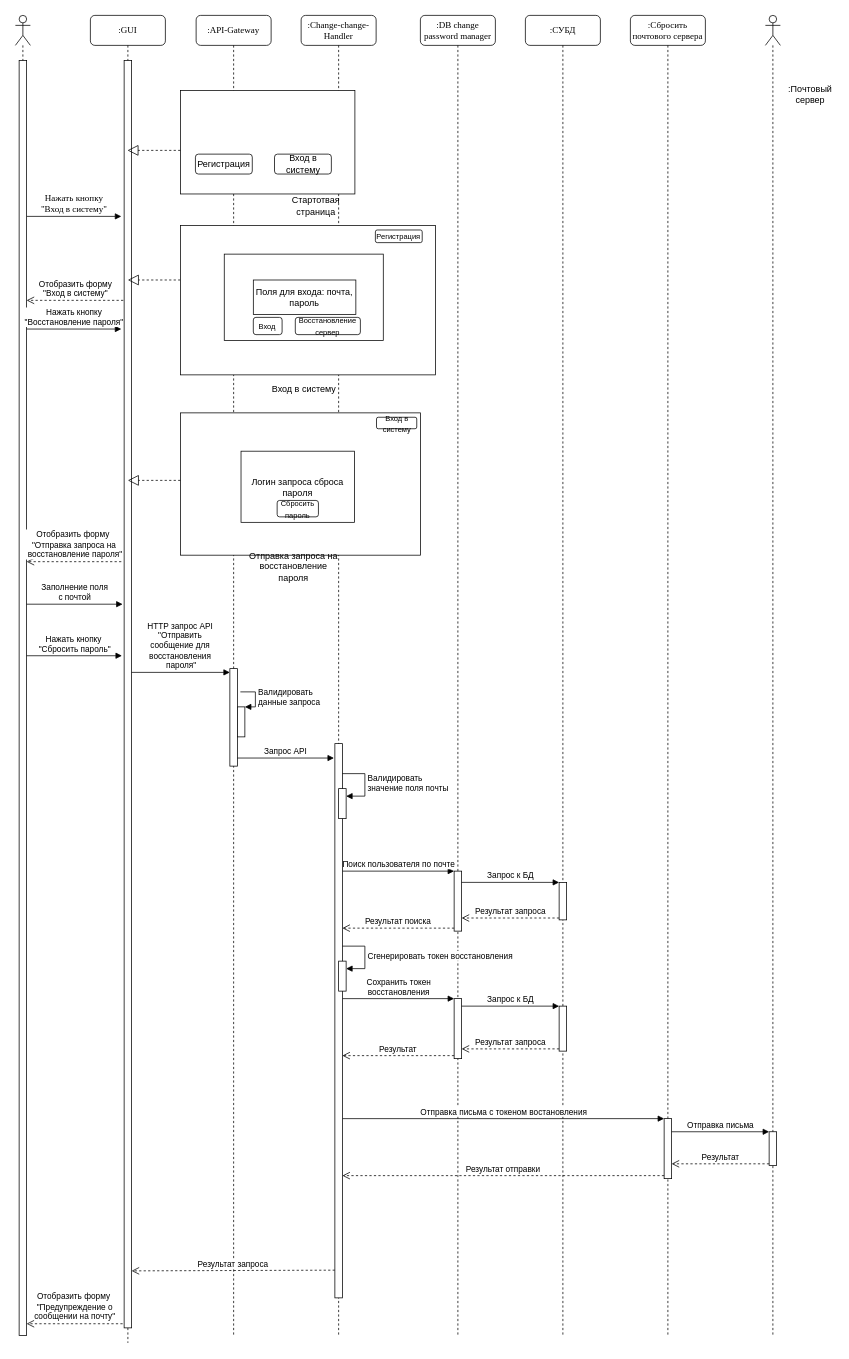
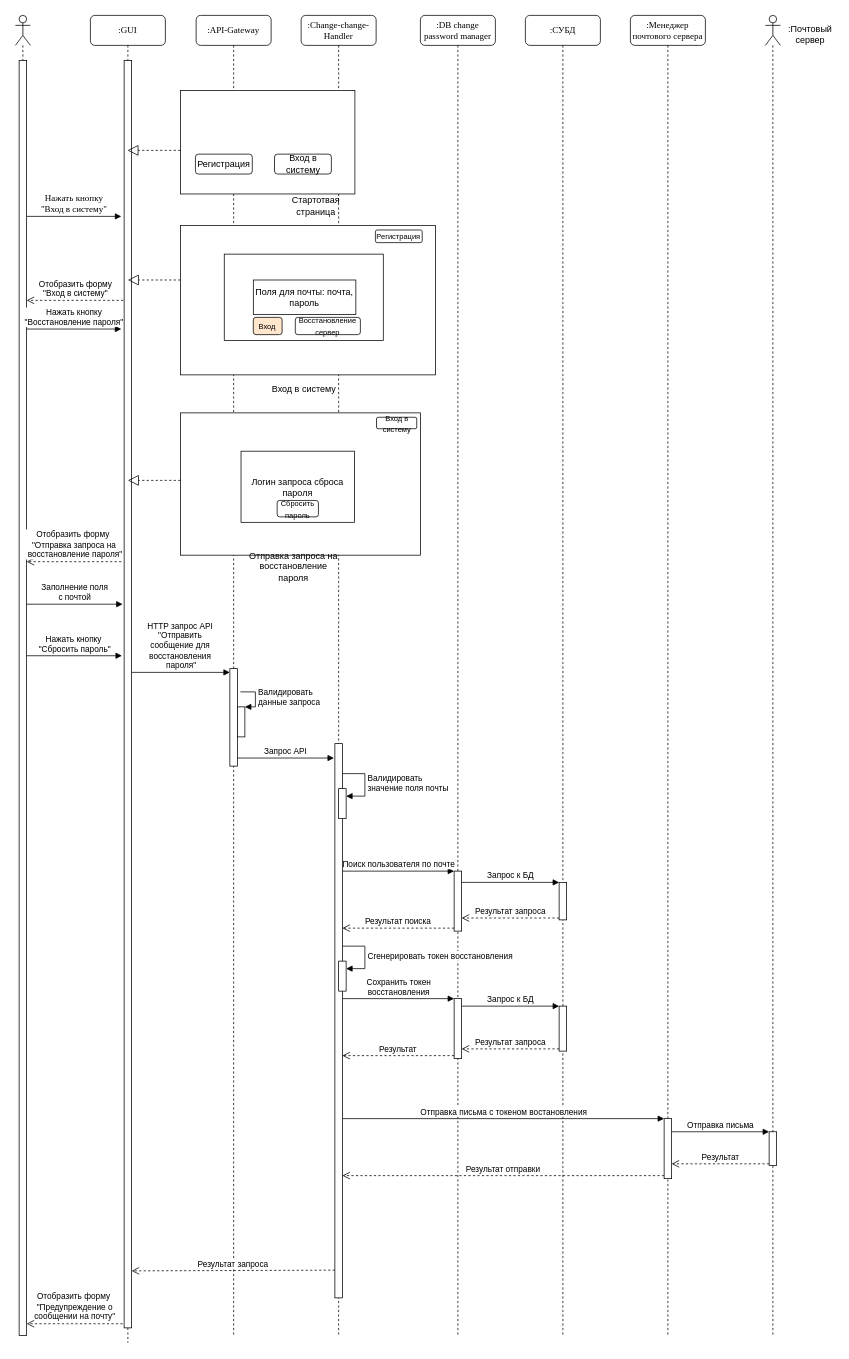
node ":Сбросить почтового сервера": label ":Сбросить почтового сервера" -> ":Менеджер почтового сервера"
node ":Почтовый сервер": moved (810, 94) -> (810, 34)
node "Поля для входа: почта, пароль": label "Поля для входа: почта, пароль" -> "Поля для почты: почта, пароль"
node "Вход": fillcolor #ffffff -> #ffe6cc
